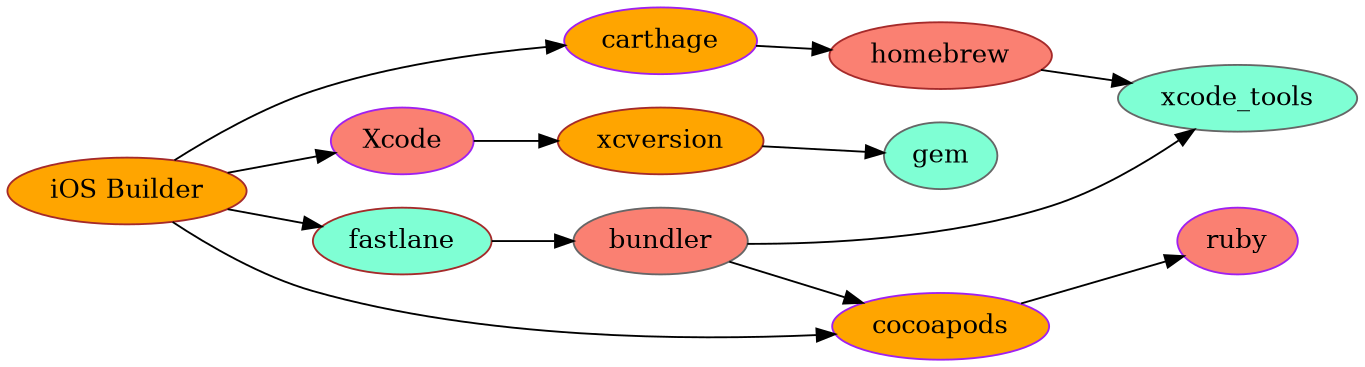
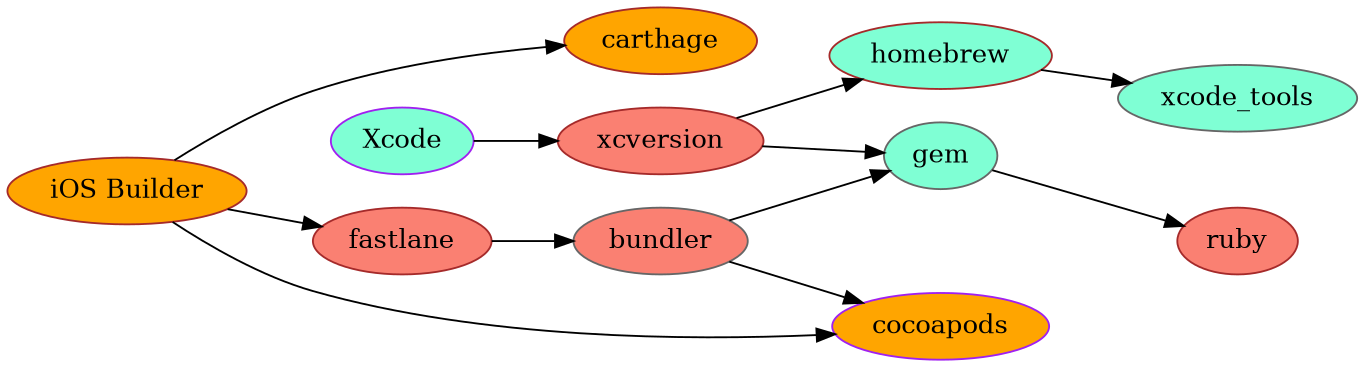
node "carthage": color purple -> brown
edge "carthage" -> "homebrew": now "xcversion" -> "homebrew"
node "homebrew": fillcolor salmon -> aquamarine
node "Xcode": fillcolor salmon -> aquamarine
node "xcversion": fillcolor orange -> salmon
edge "iOS Builder" -> "Xcode": removed
edge "bundler" -> "xcode_tools": now "bundler" -> "gem"
node "fastlane": fillcolor aquamarine -> salmon
node "ruby": color purple -> brown
edge "cocoapods" -> "ruby": now "gem" -> "ruby"
